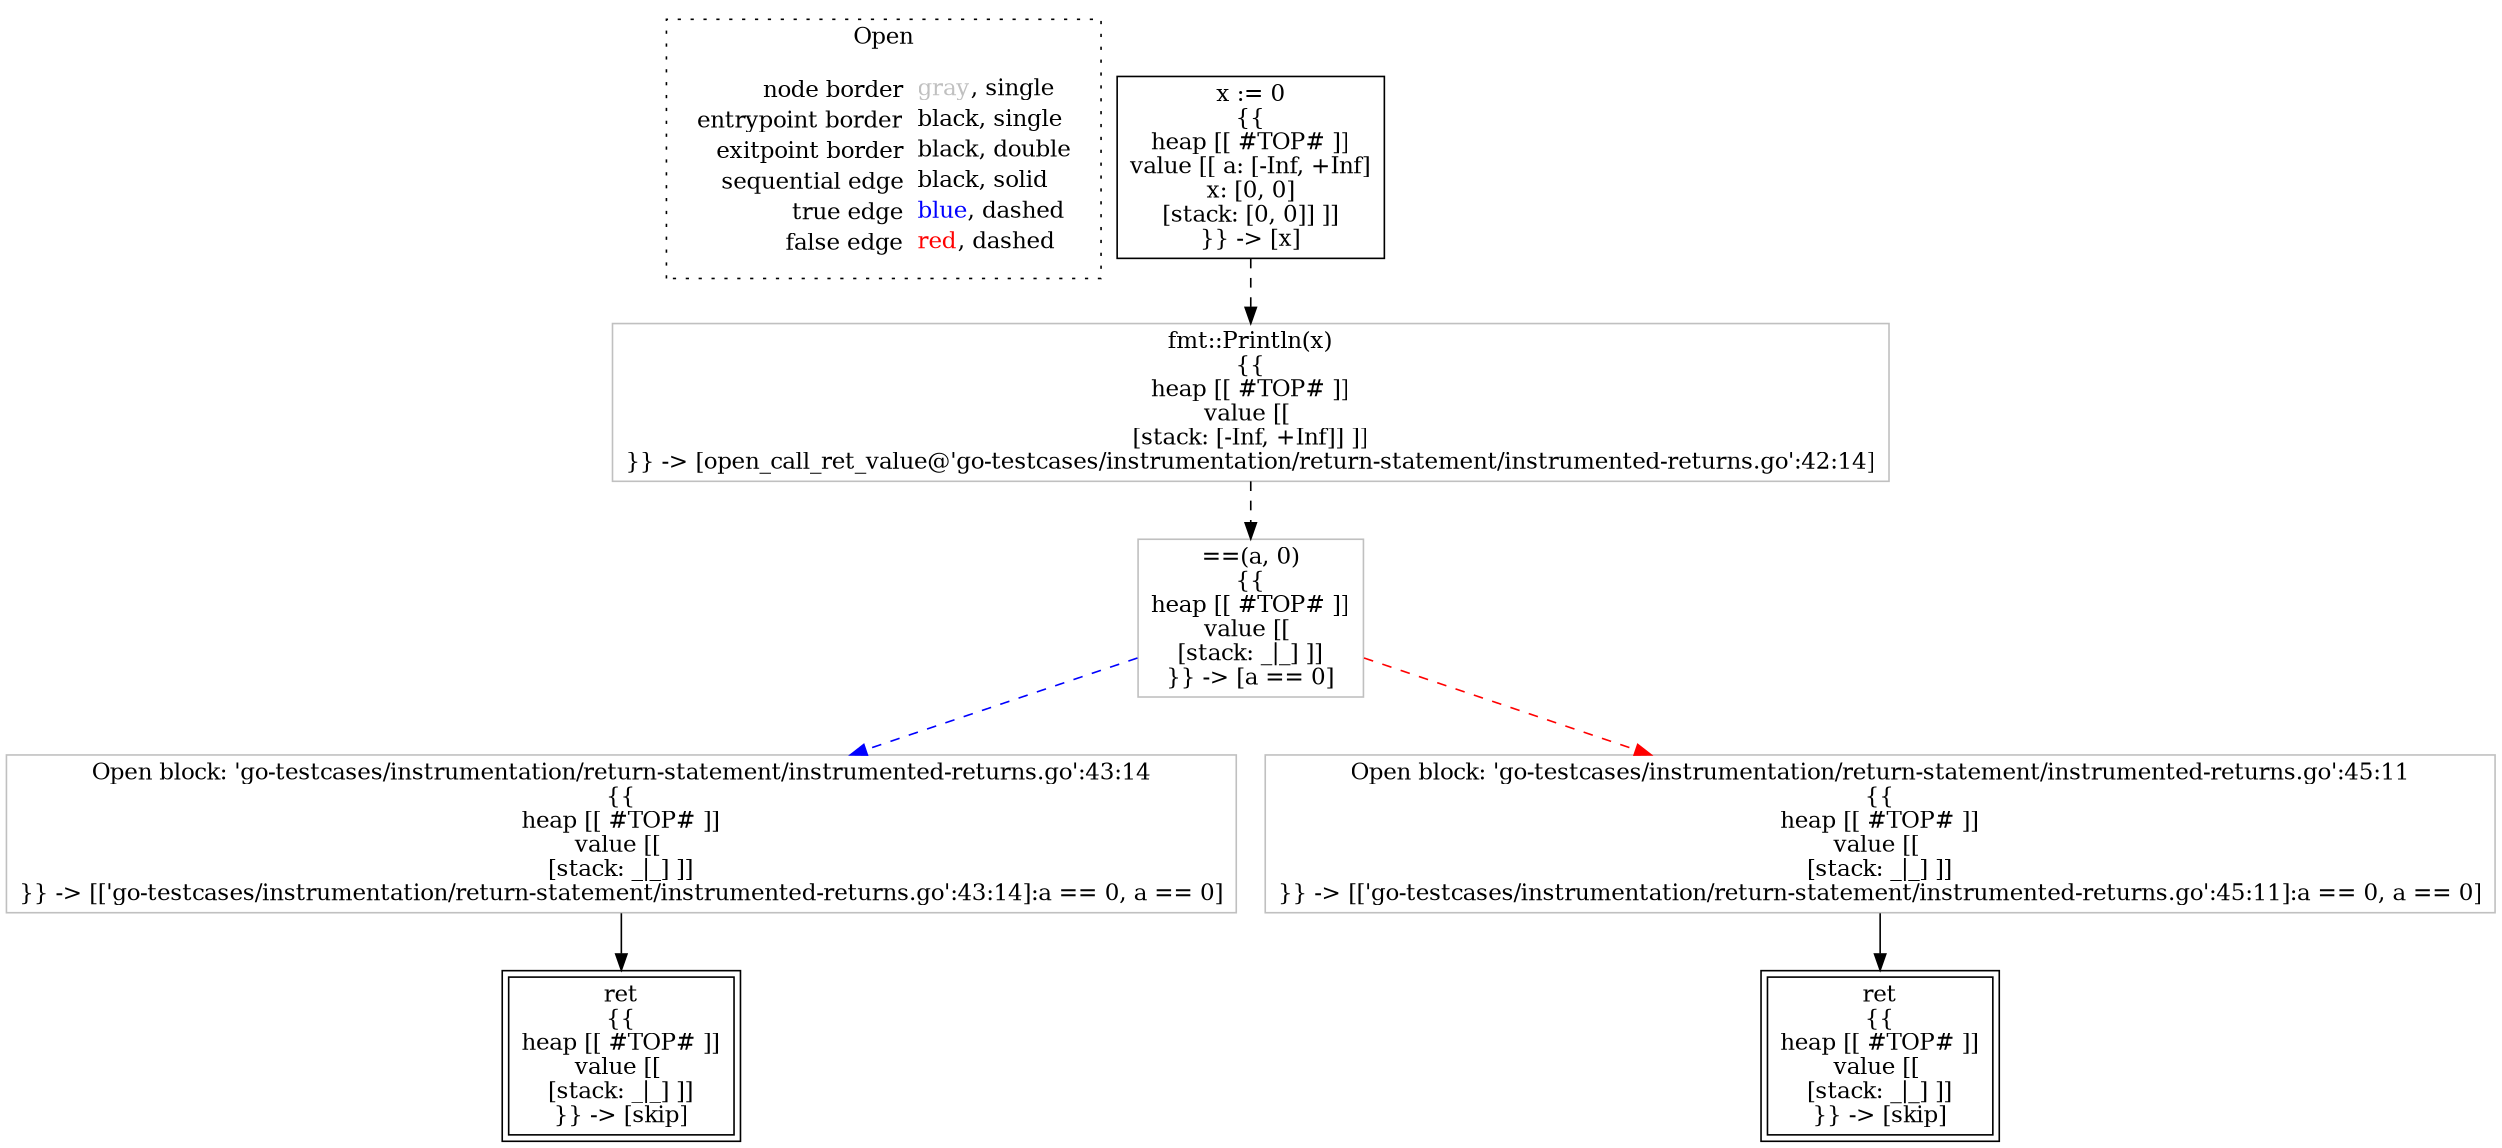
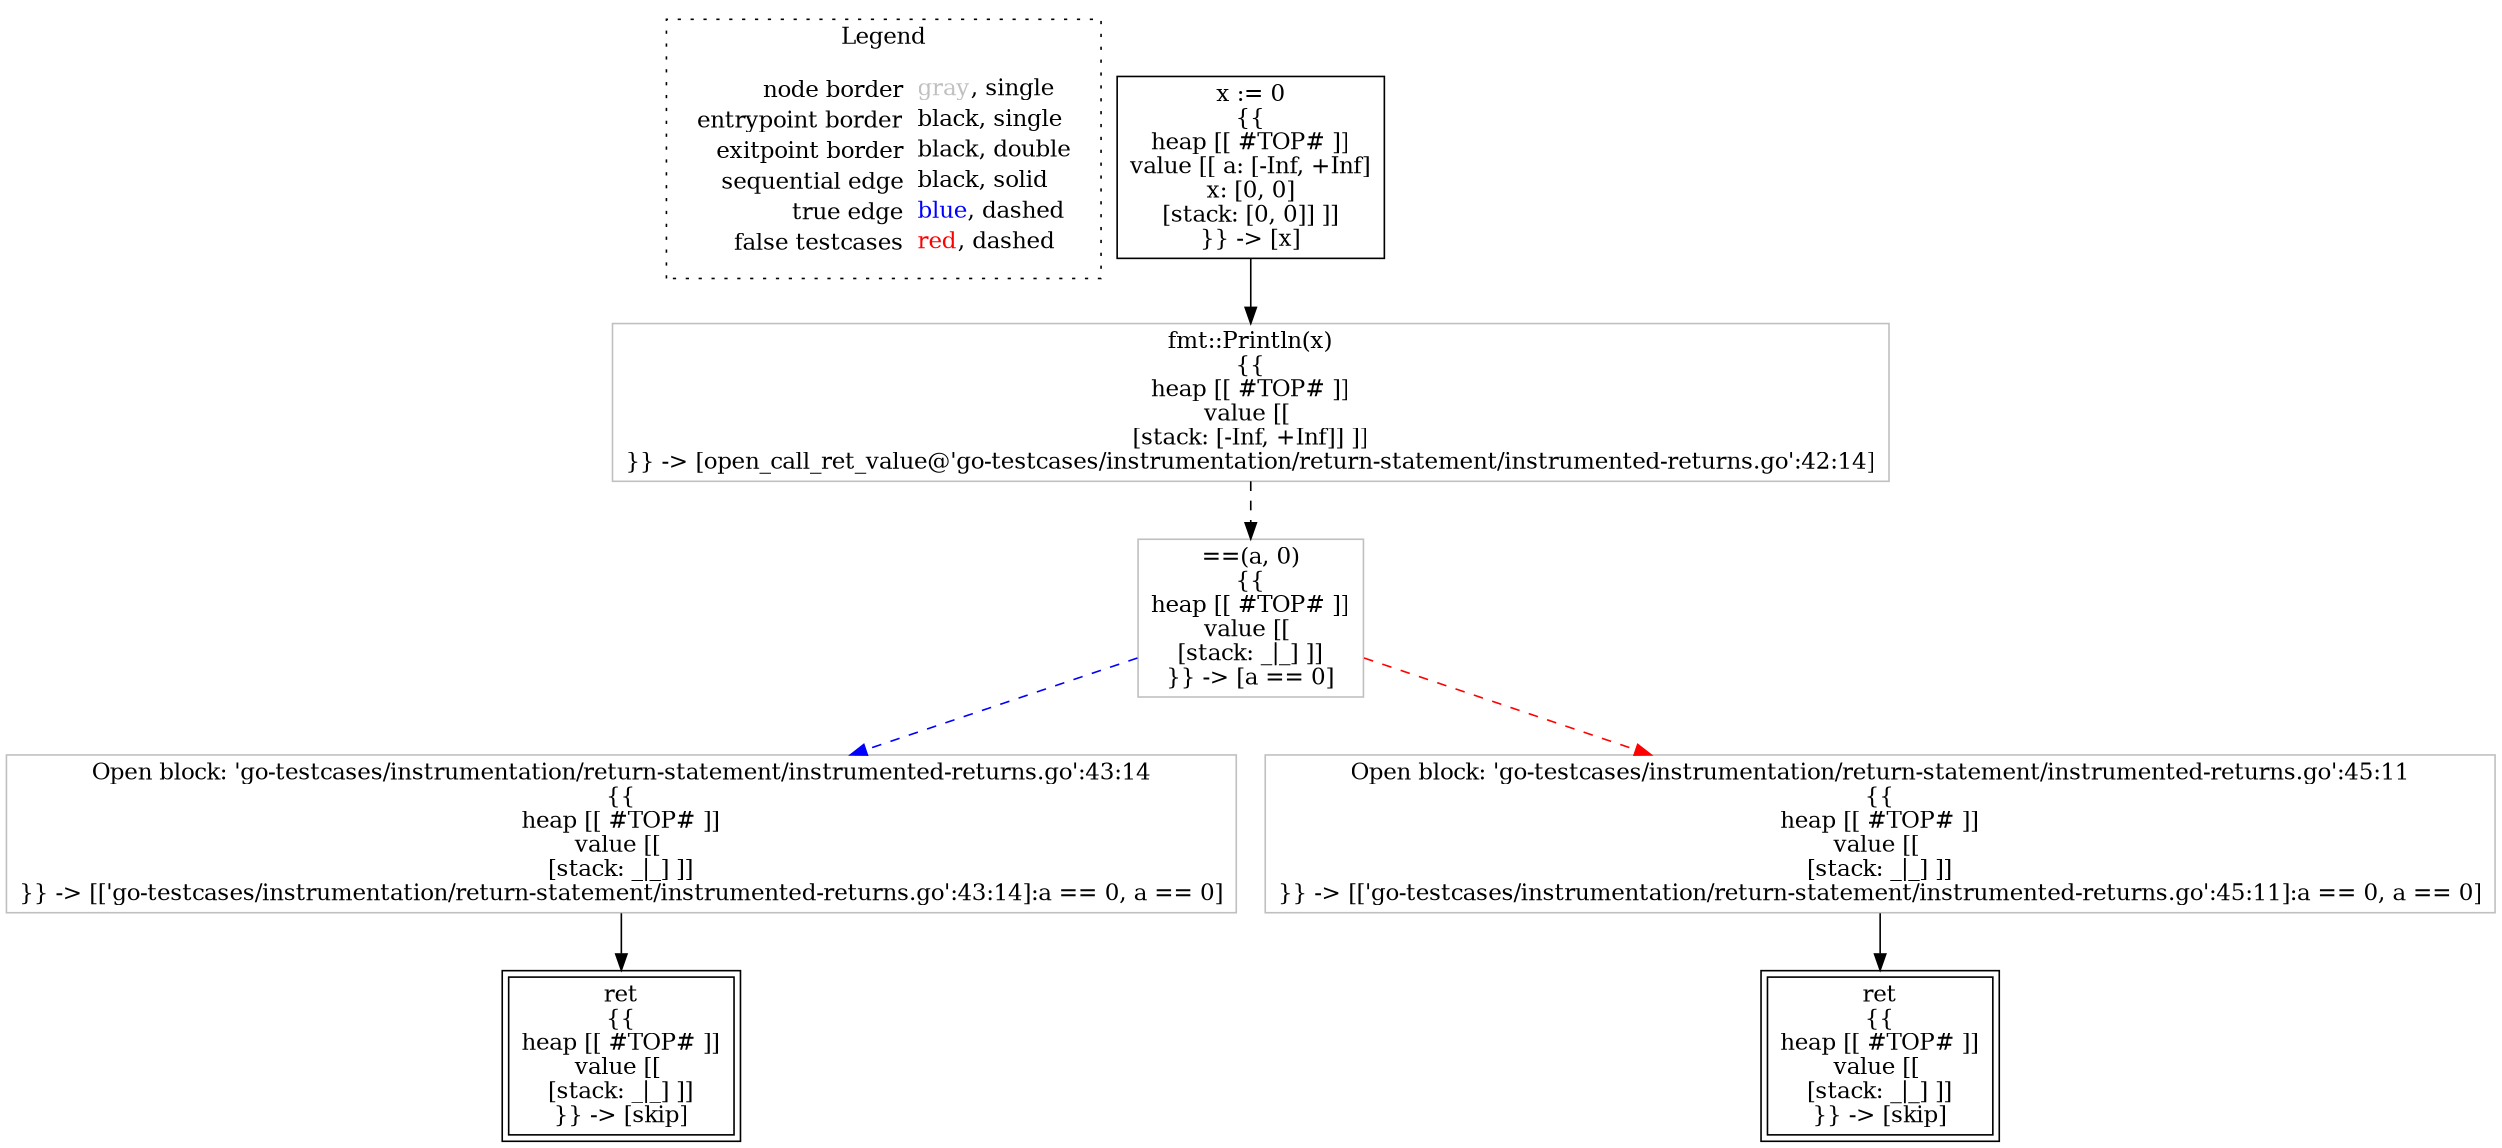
cluster "Open": label "Open" -> "Legend"
node "node border": text "false edge" -> "false testcases"
edge "x := 0" -> "fmt::Println(x)": style dashed -> solid
